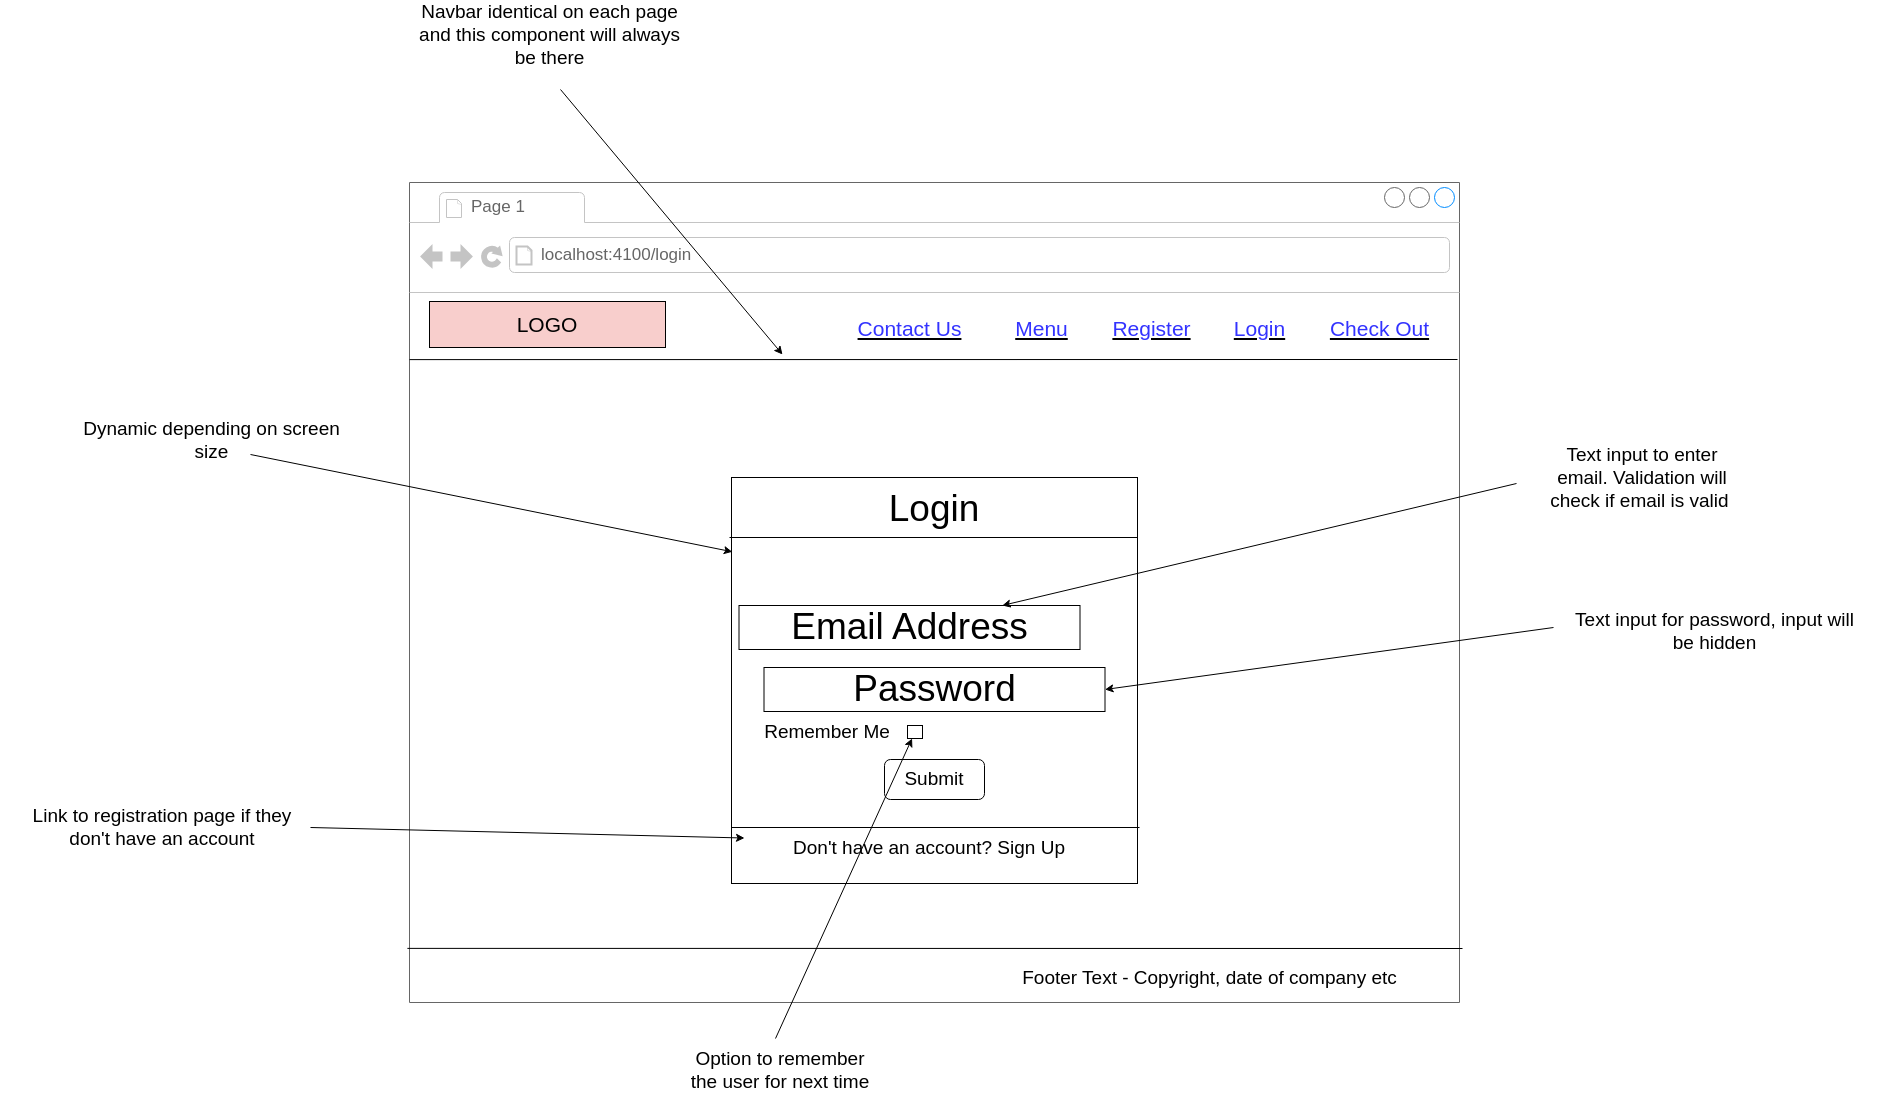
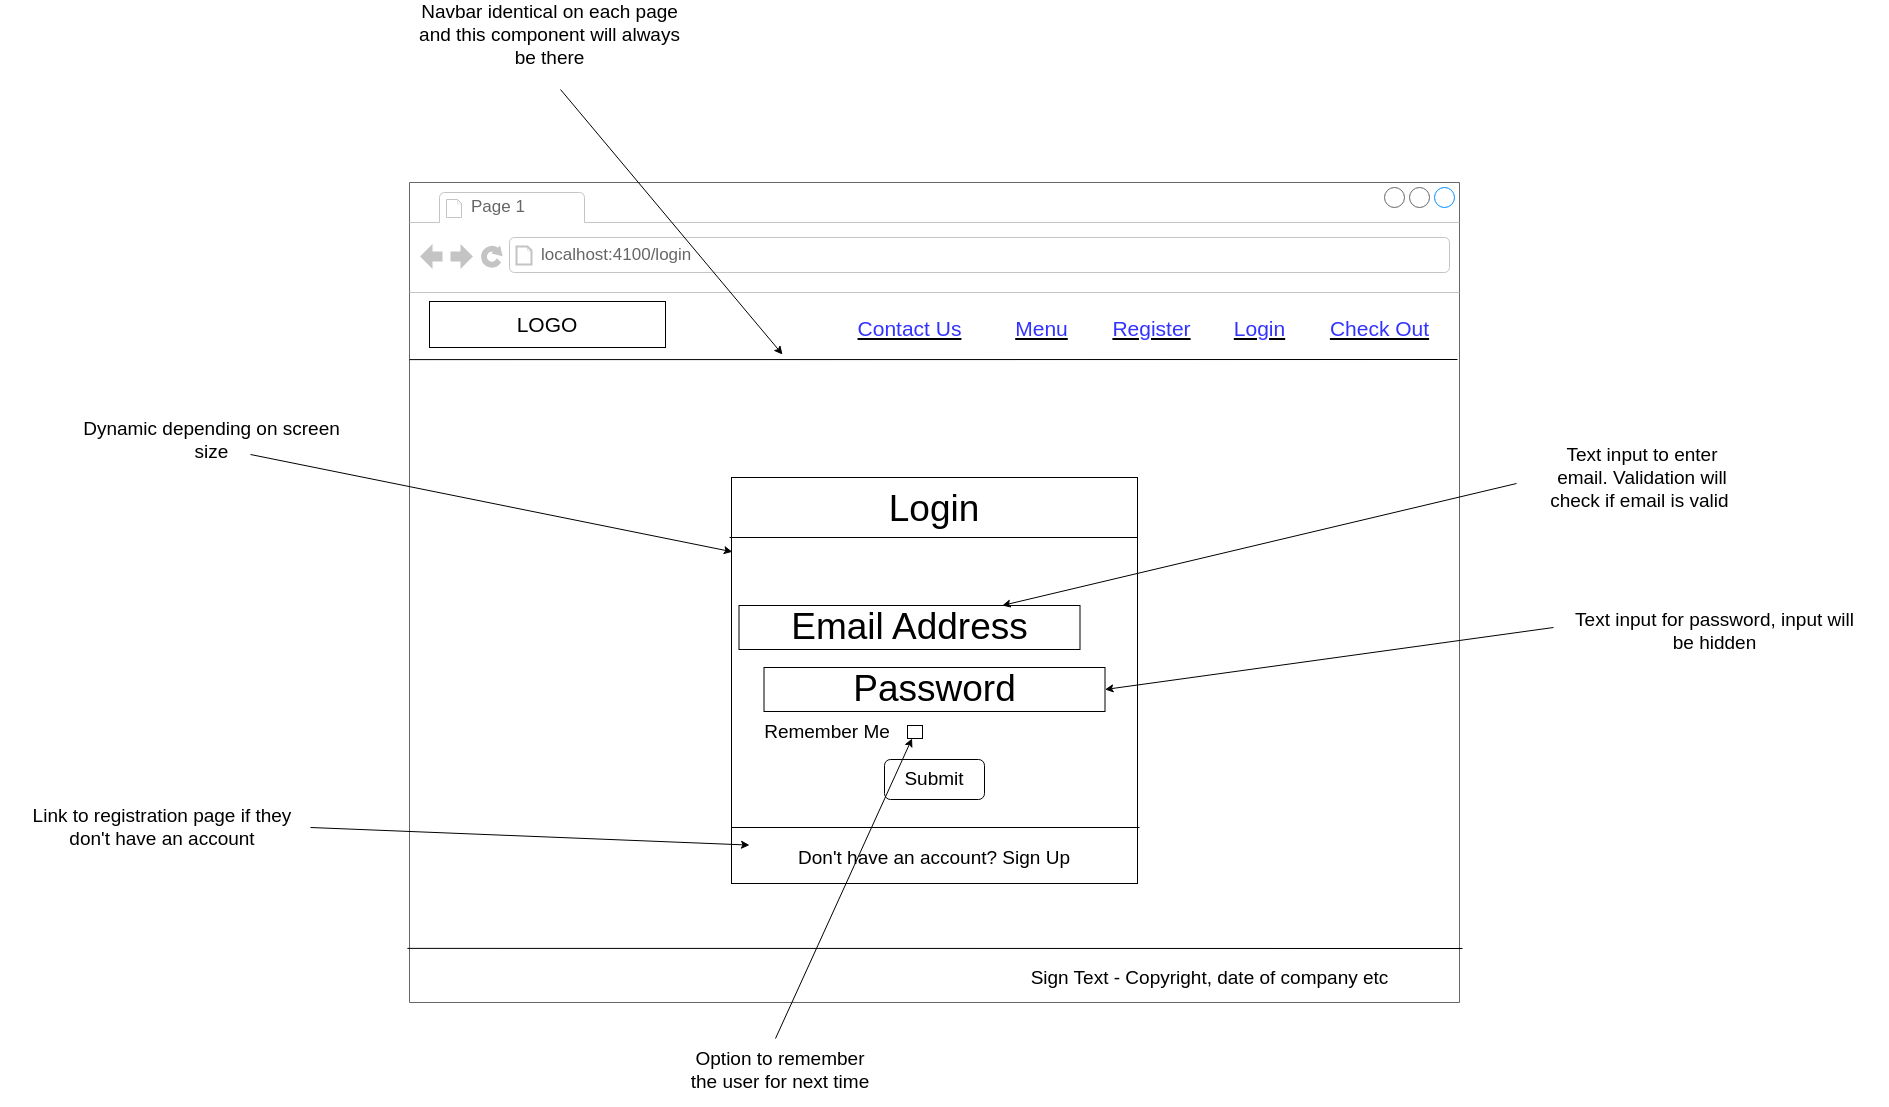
node "LOGO": fillcolor #f8cecc -> #ffffff
node "Don't have an account? Sign Up": moved (930, 843) -> (935, 853)
node "Footer Text - Copyright, date of company etc": label "Footer Text - Copyright, date of company etc" -> "Sign Text - Copyright, date of company etc"
